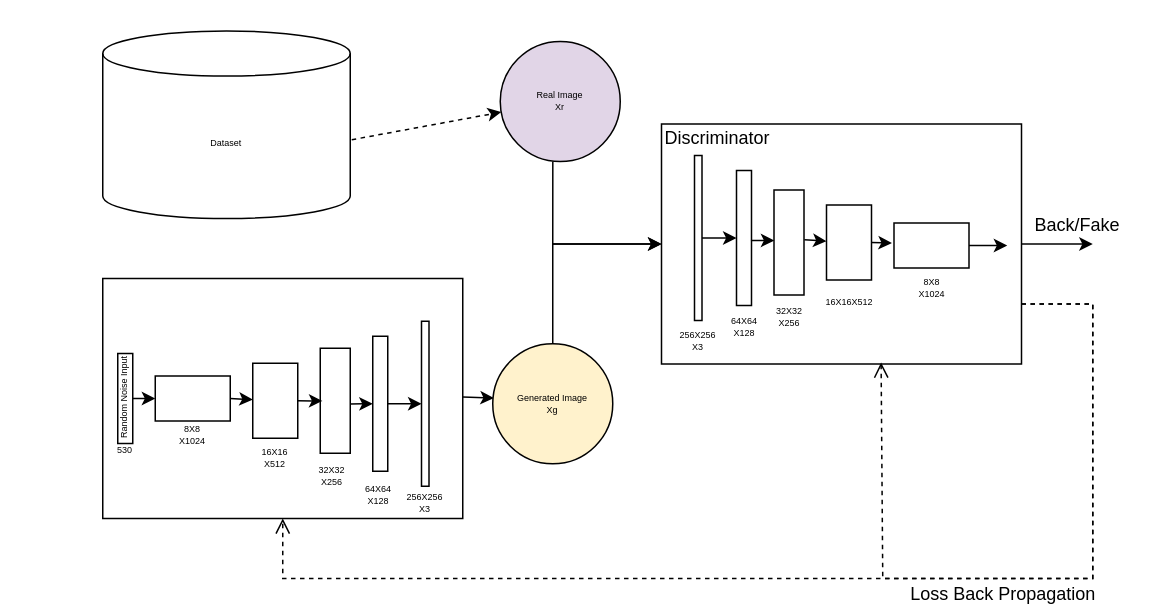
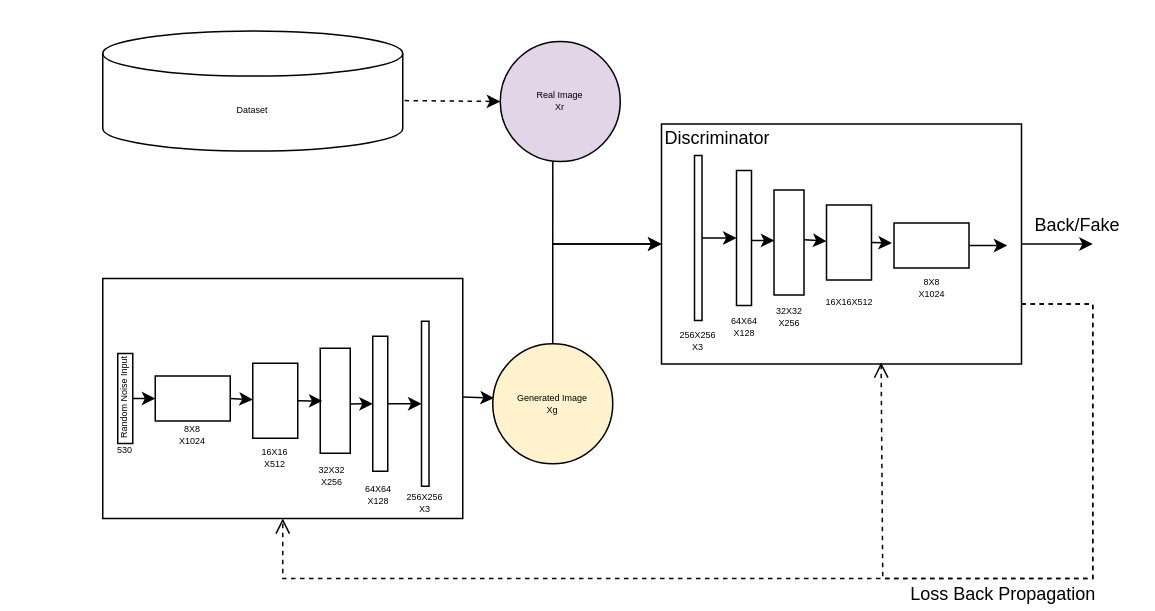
node "Dataset": size 248x188 -> 300x120
